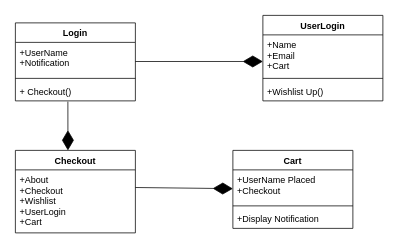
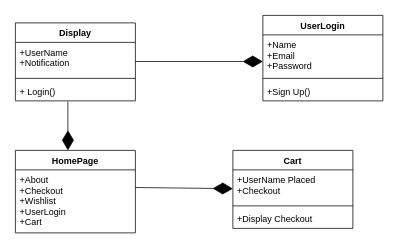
node "Login": label "Login" -> "Display"
node "+Name +Email +Cart": label "+Name +Email +Cart" -> "+Name +Email +Password"
node "+ Checkout()": label "+ Checkout()" -> "+ Login()"
node "+Wishlist Up()": label "+Wishlist Up()" -> "+Sign Up()"
node "Checkout": label "Checkout" -> "HomePage"
node "+Display Notification": label "+Display Notification" -> "+Display Checkout"
